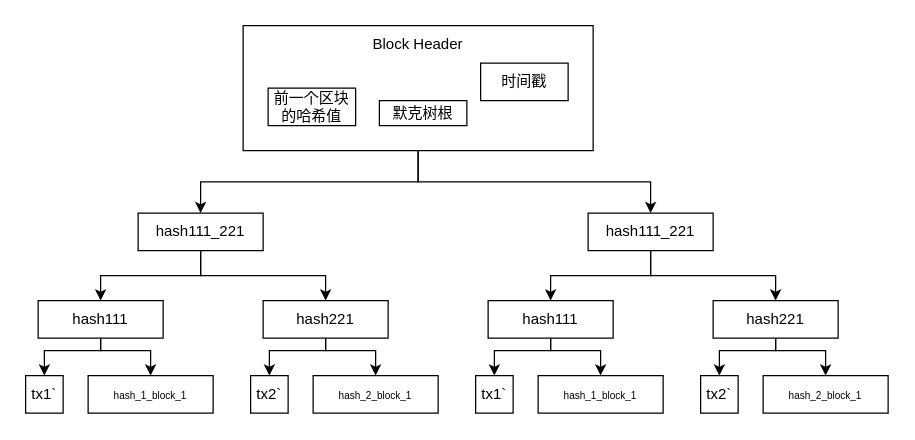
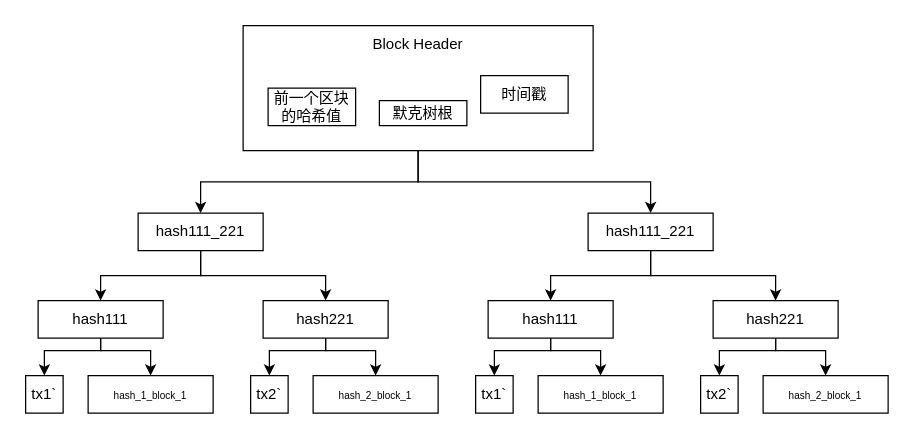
node "时间戳": moved (524, 82) -> (524, 94)
